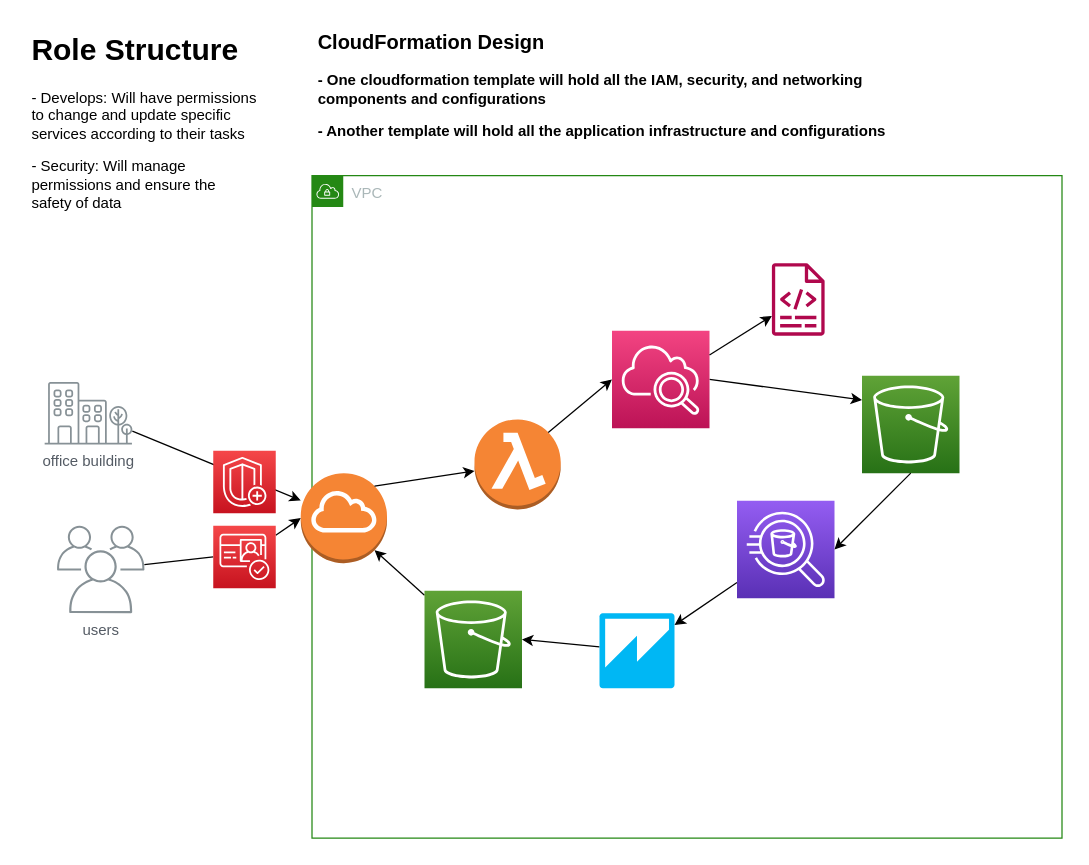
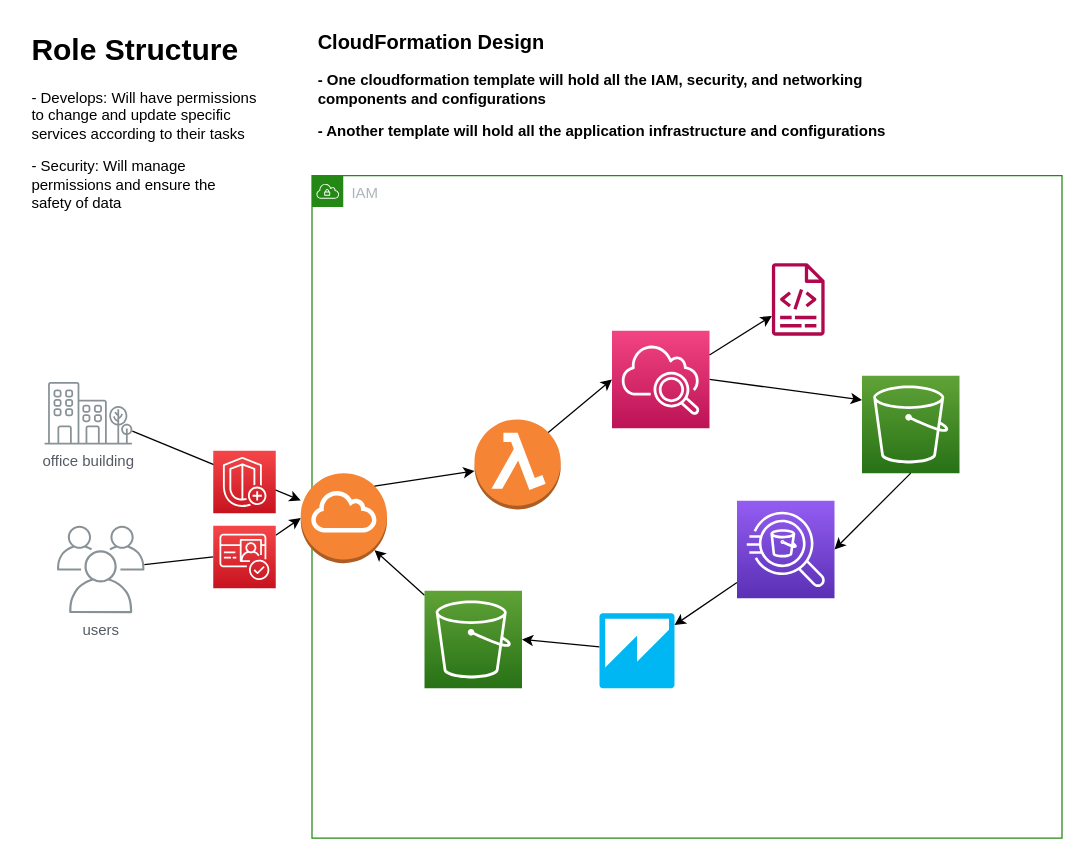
node "VPC": label "VPC" -> "IAM"
